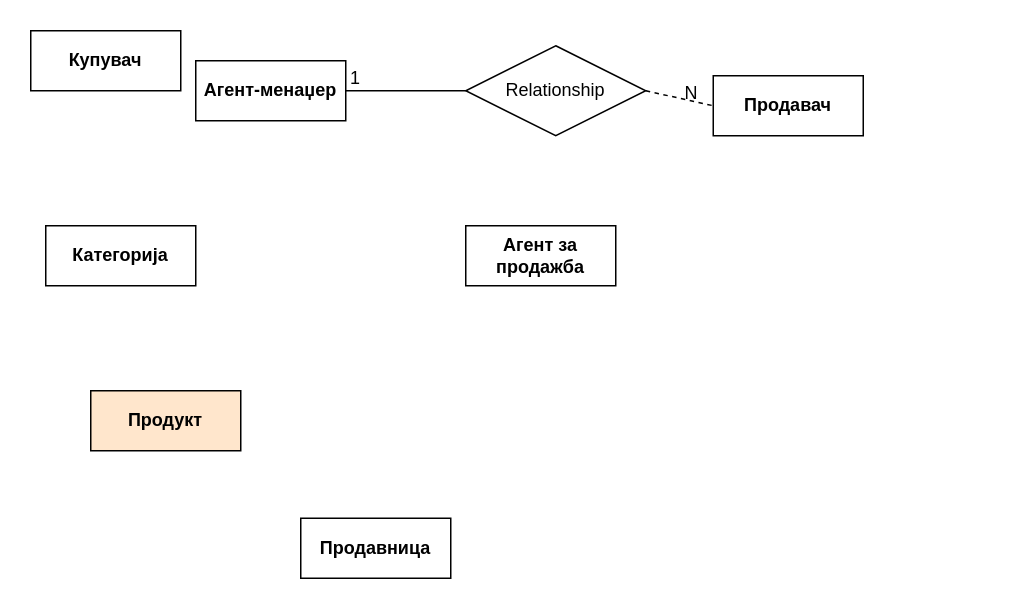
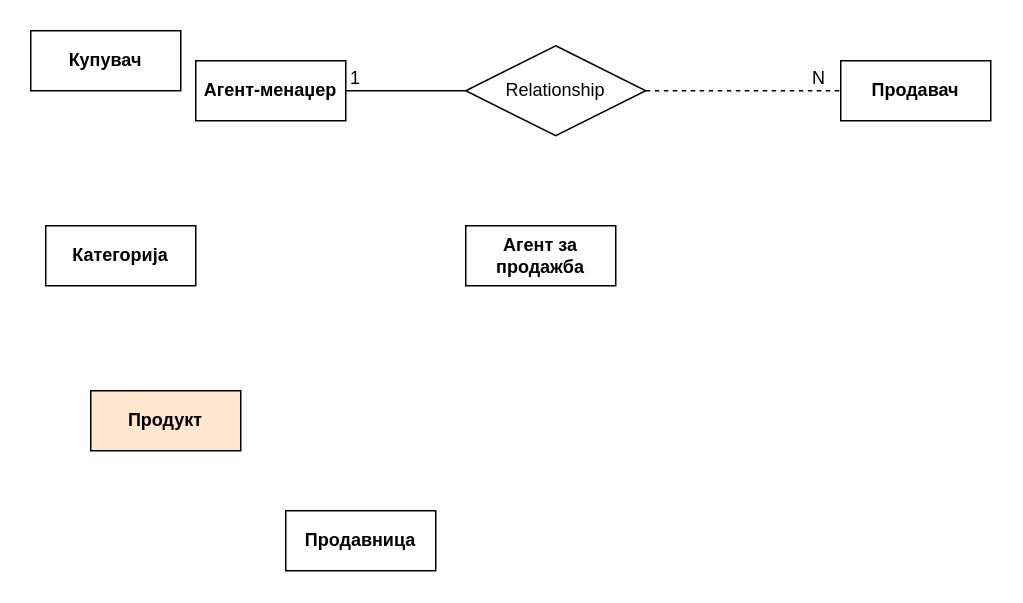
node "Продавач": moved (788, 106) -> (916, 91)
node "Продавница": moved (376, 548) -> (361, 541)
